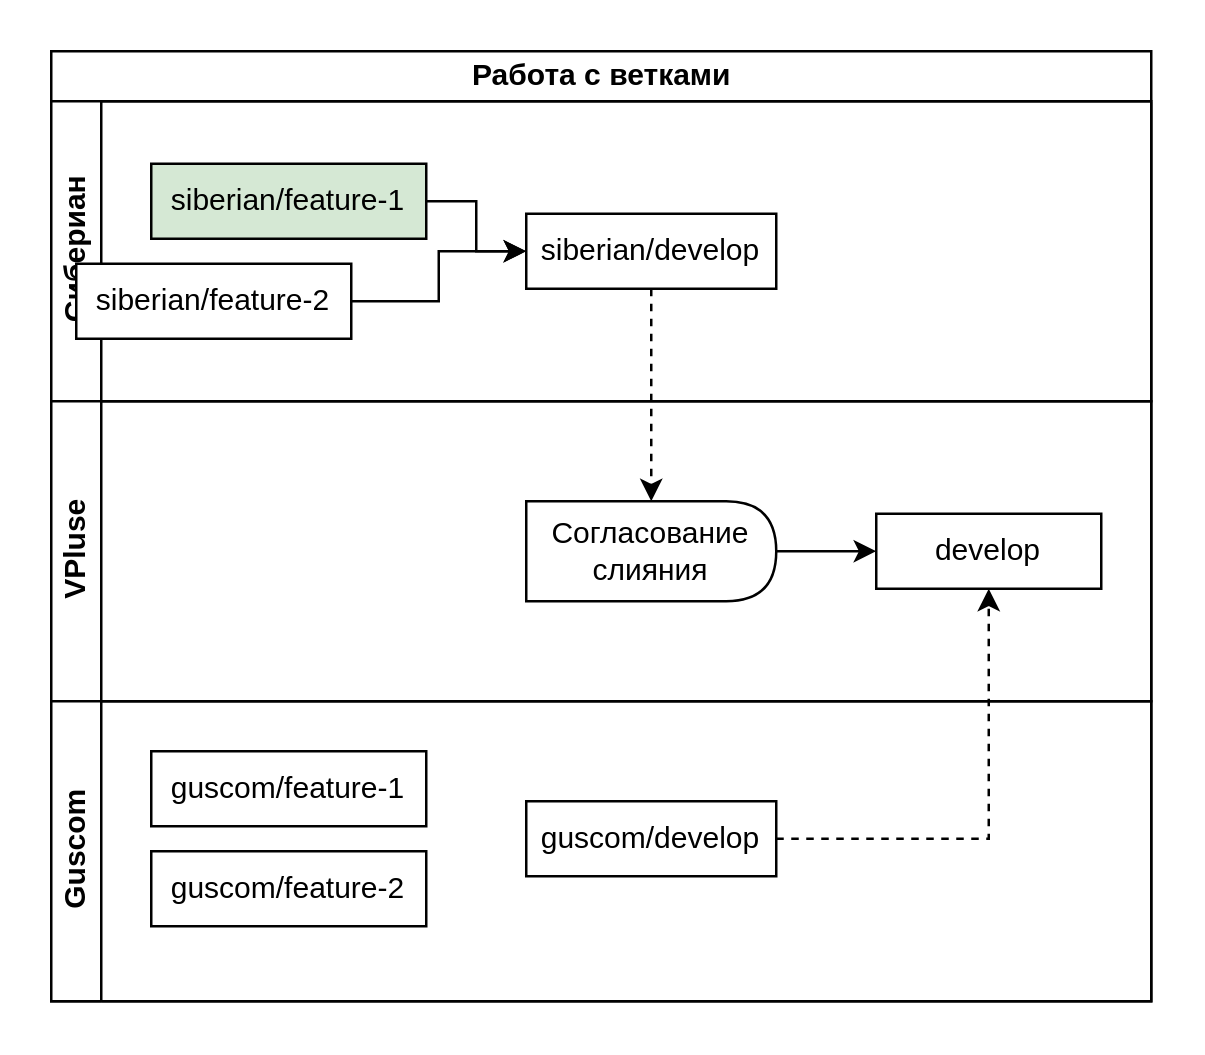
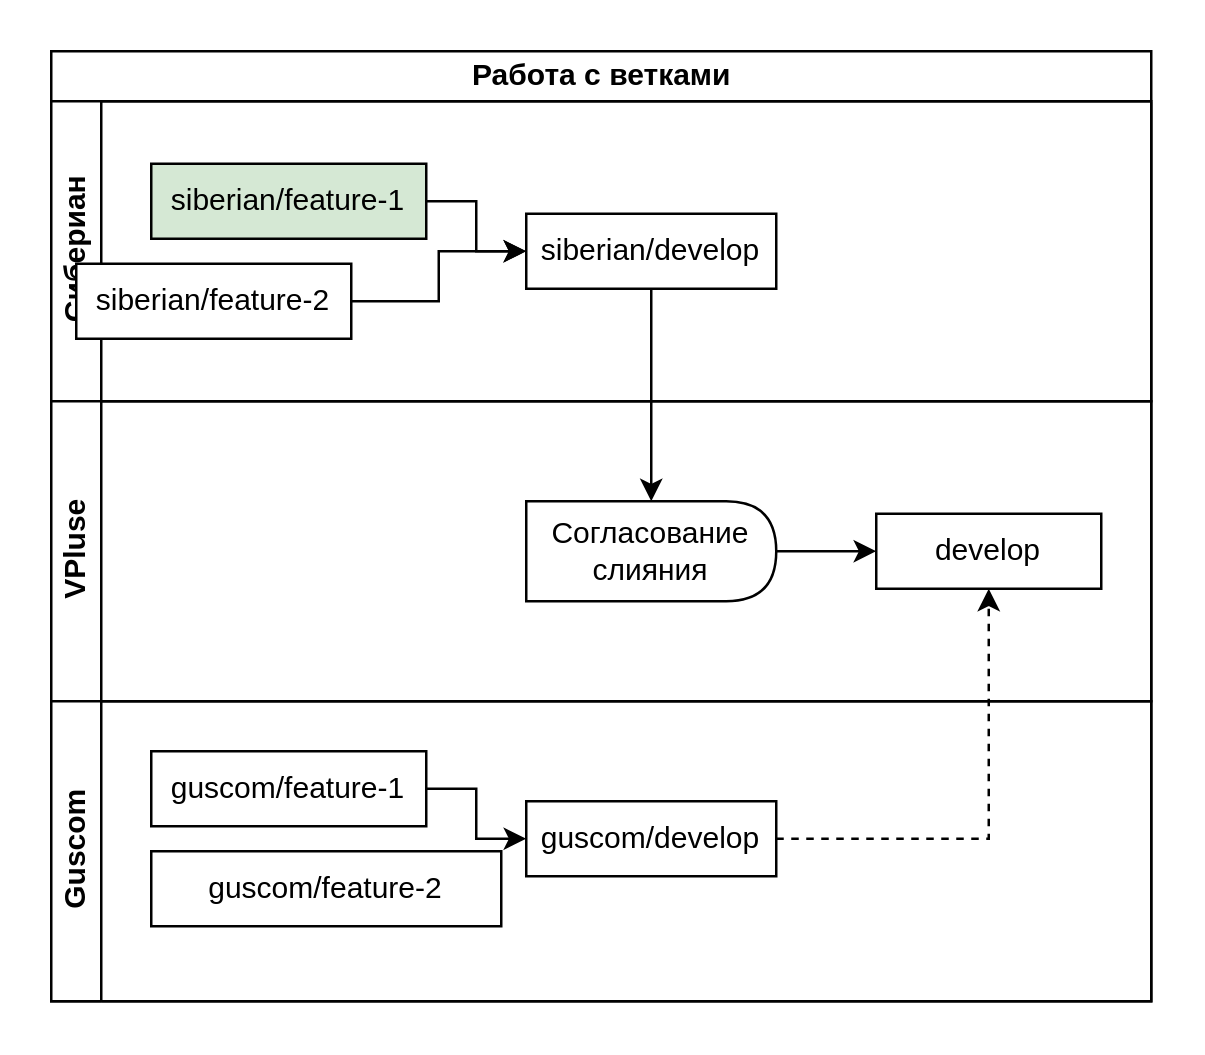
edge "siberian/develop" -> "Согласование слияния": style dashed -> solid
edge "guscom/feature-1" -> "guscom/develop": added
node "guscom/feature-2": size 275x75 -> 350x75
